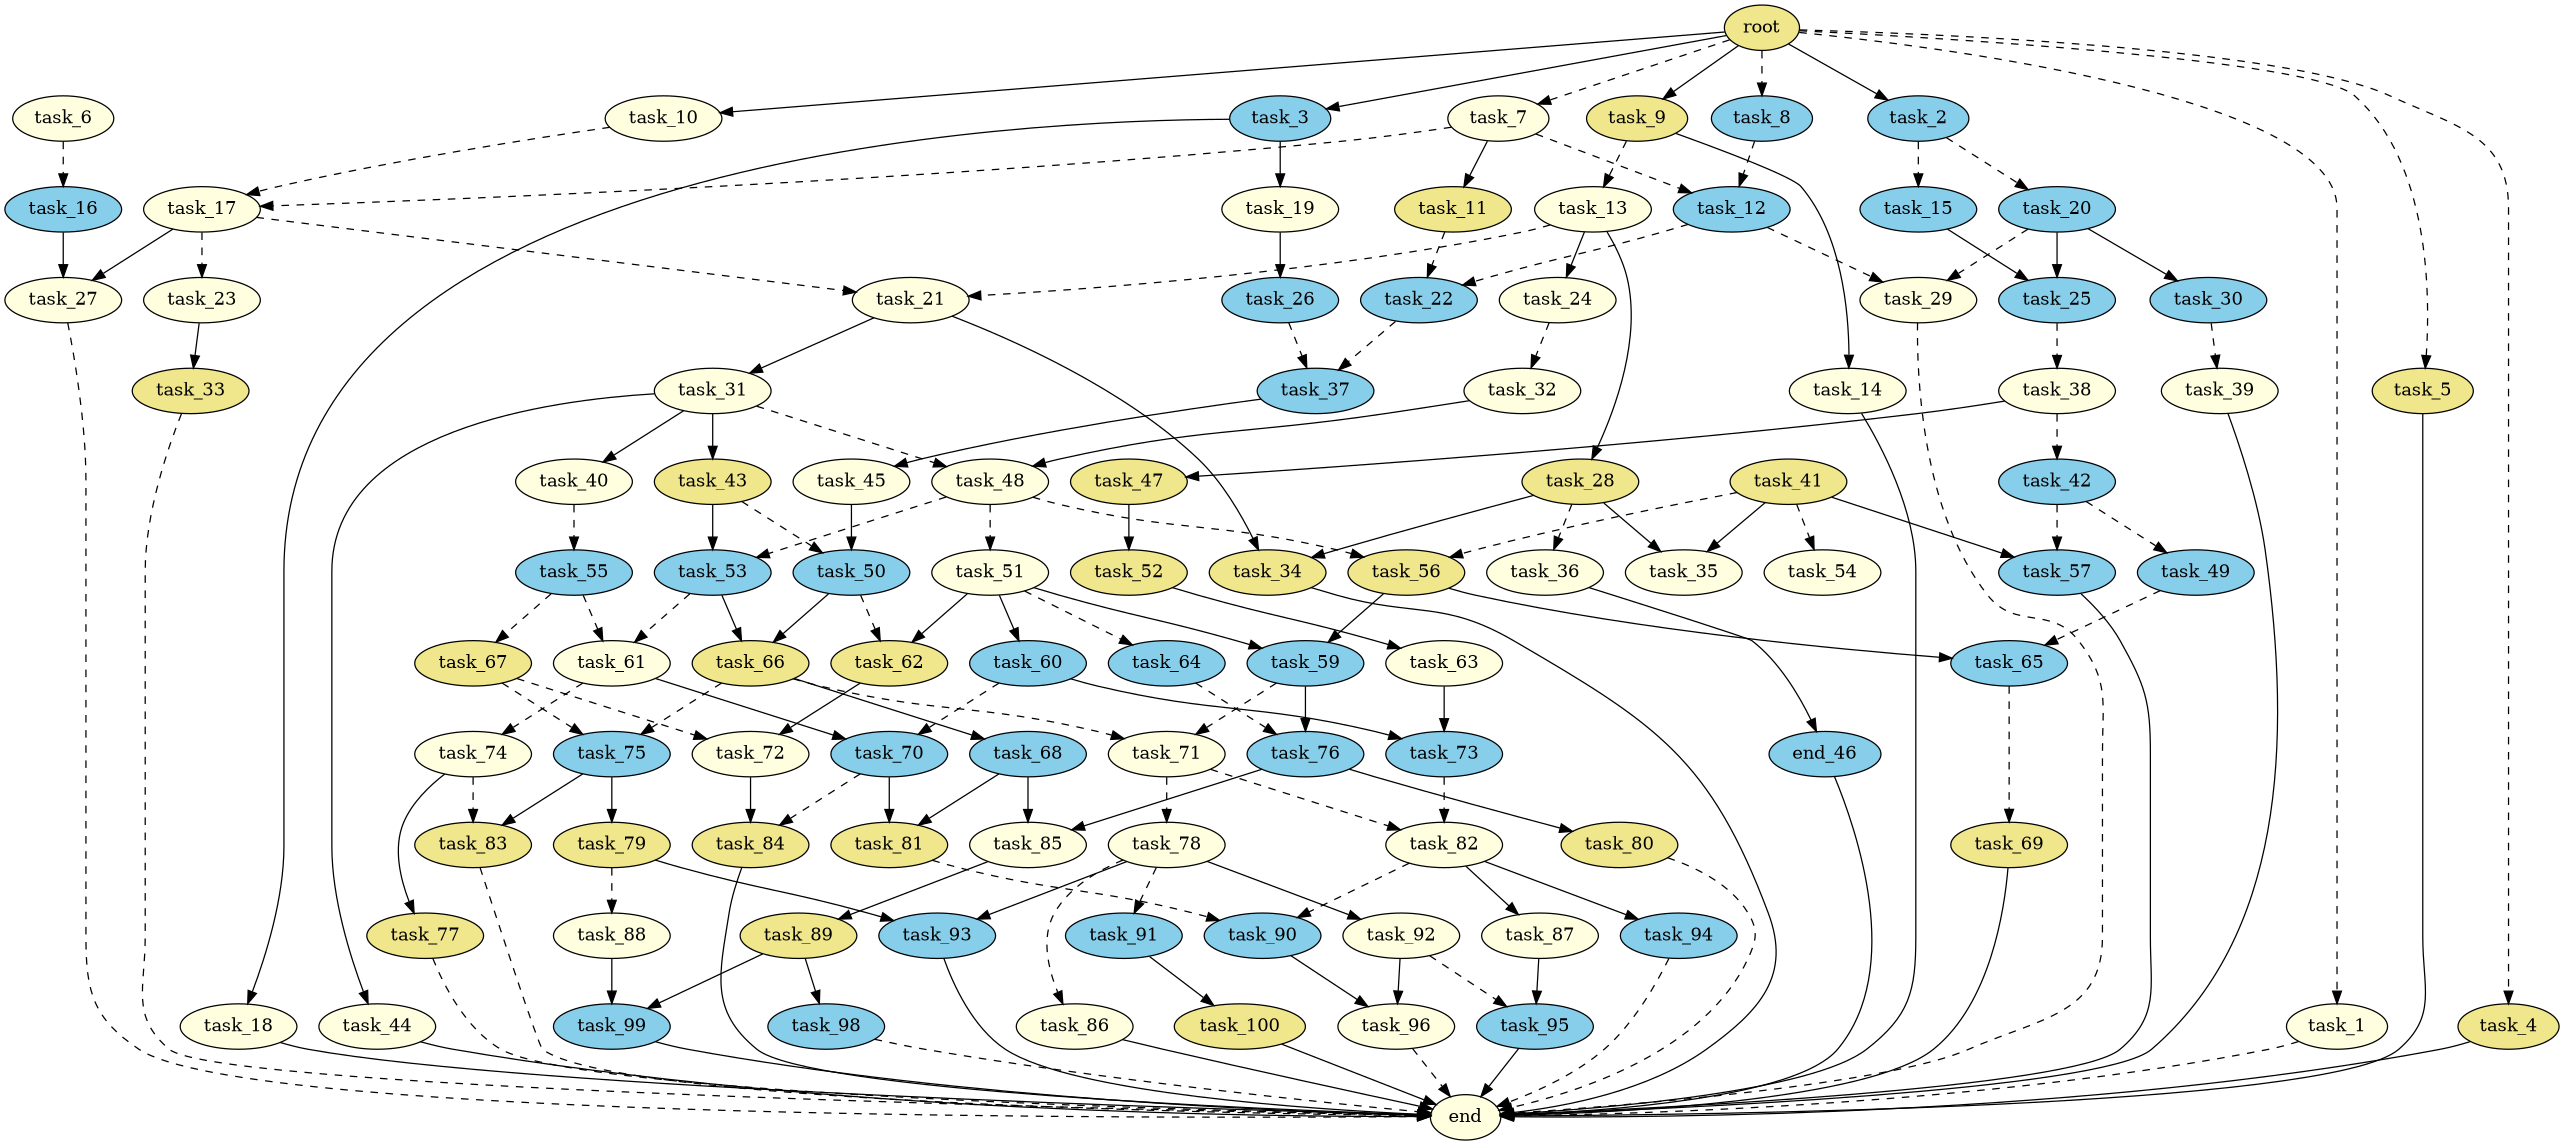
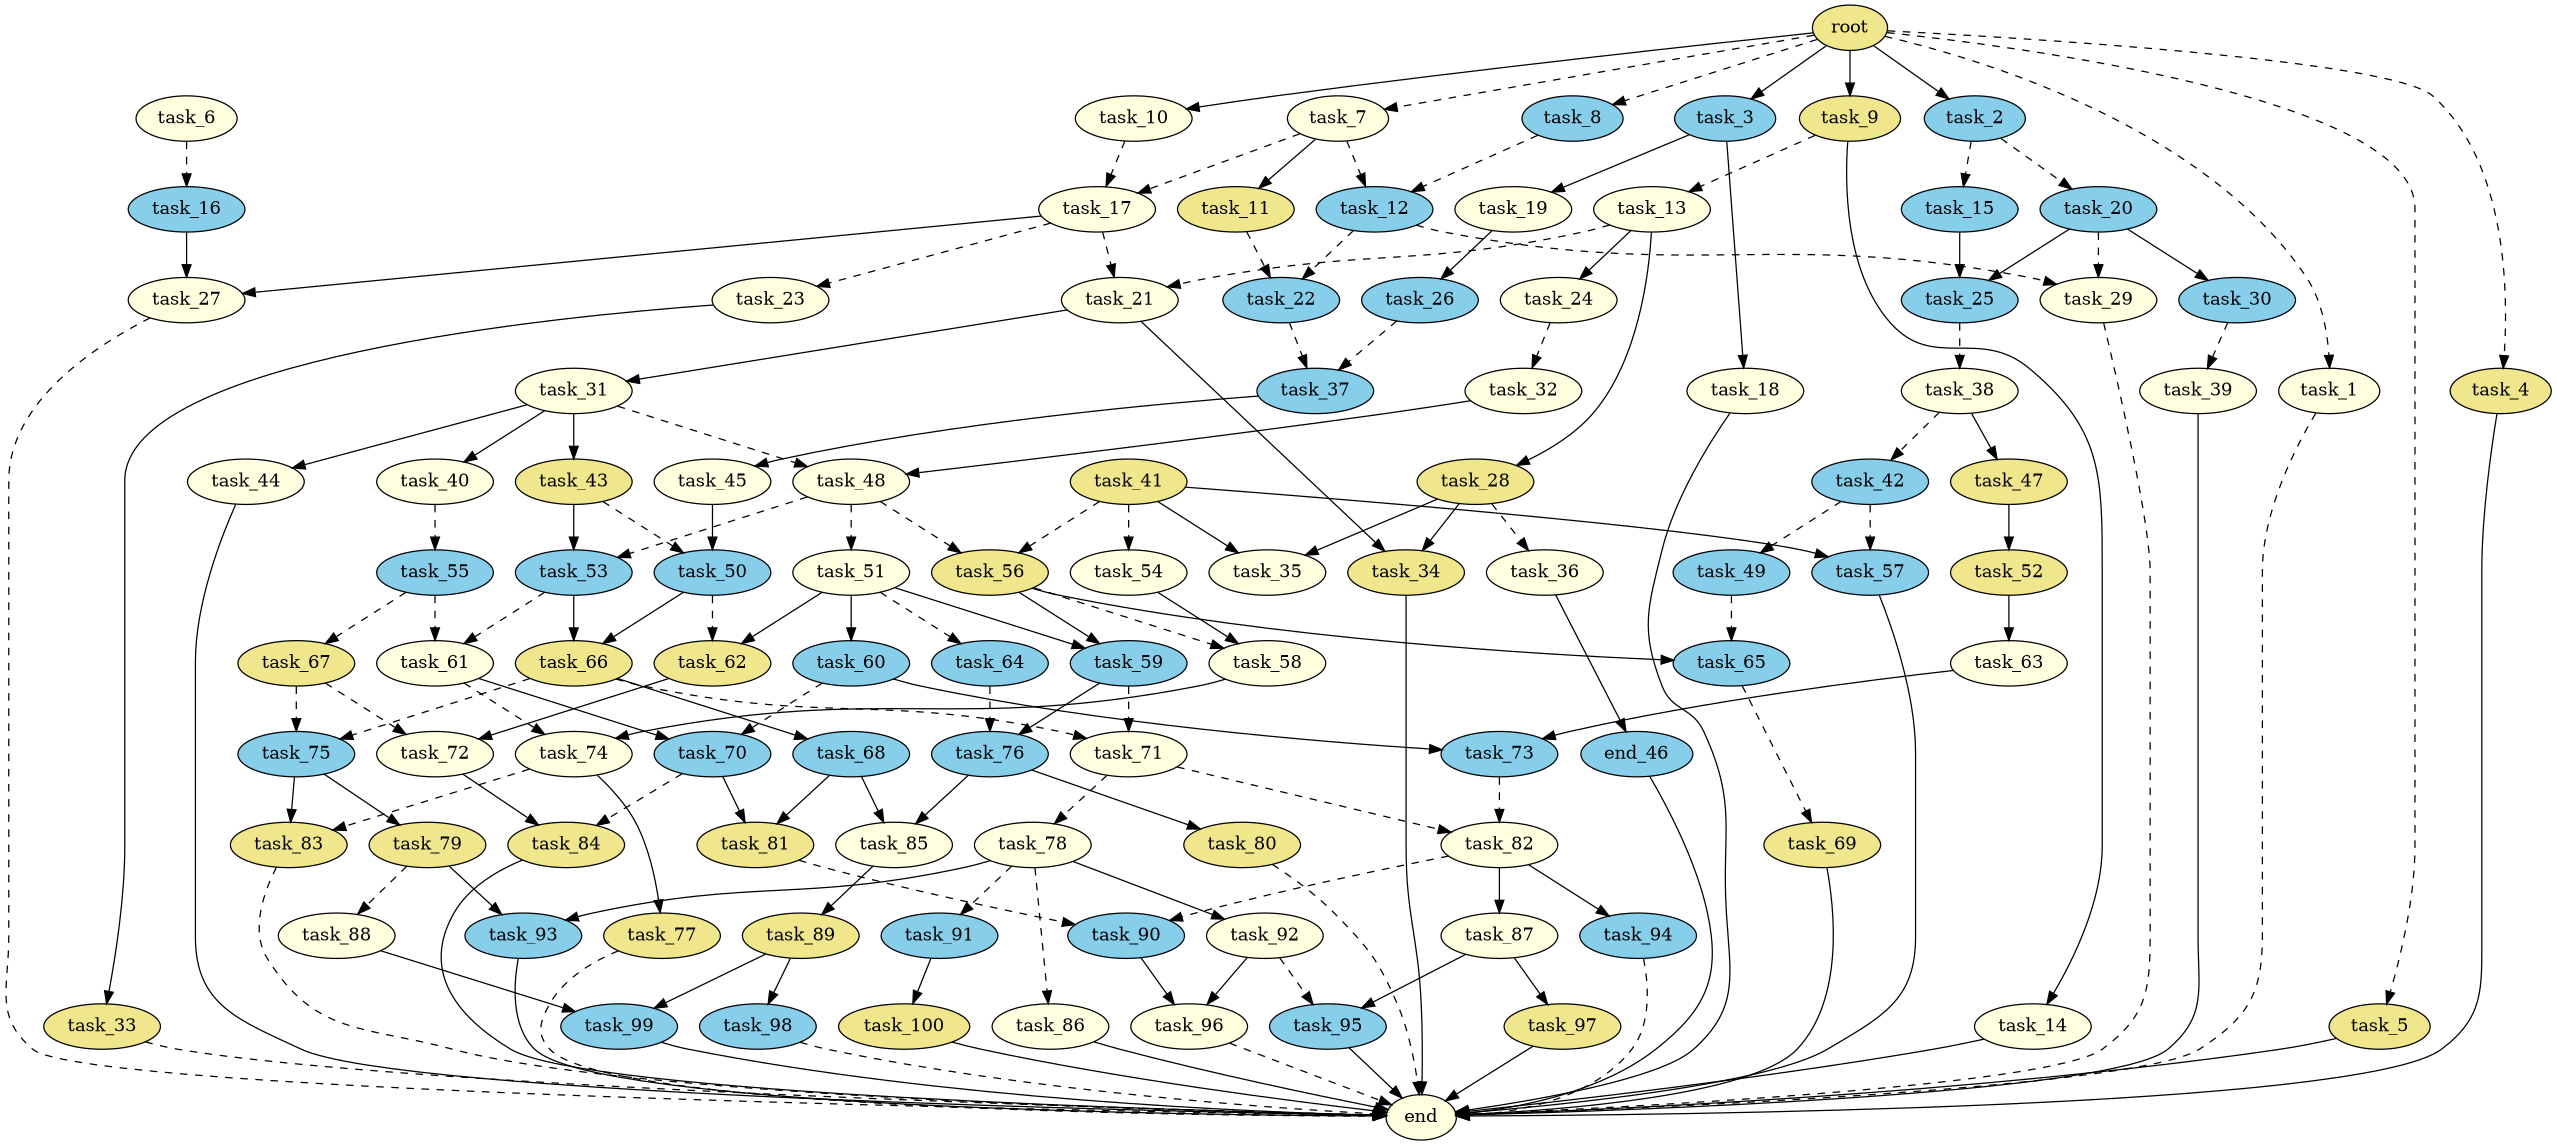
node "task_58": added
node "task_97": added
